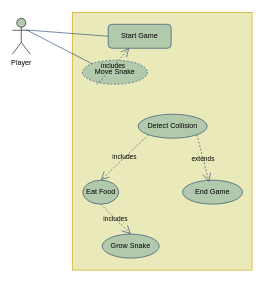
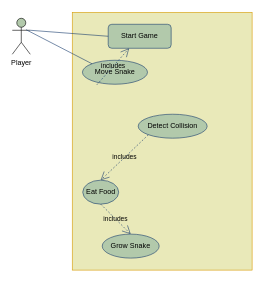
node "Move Snake": style dashed -> solid
edge "Detect Collision" -> "End Game": removed, label "extends"
node "End Game": removed
